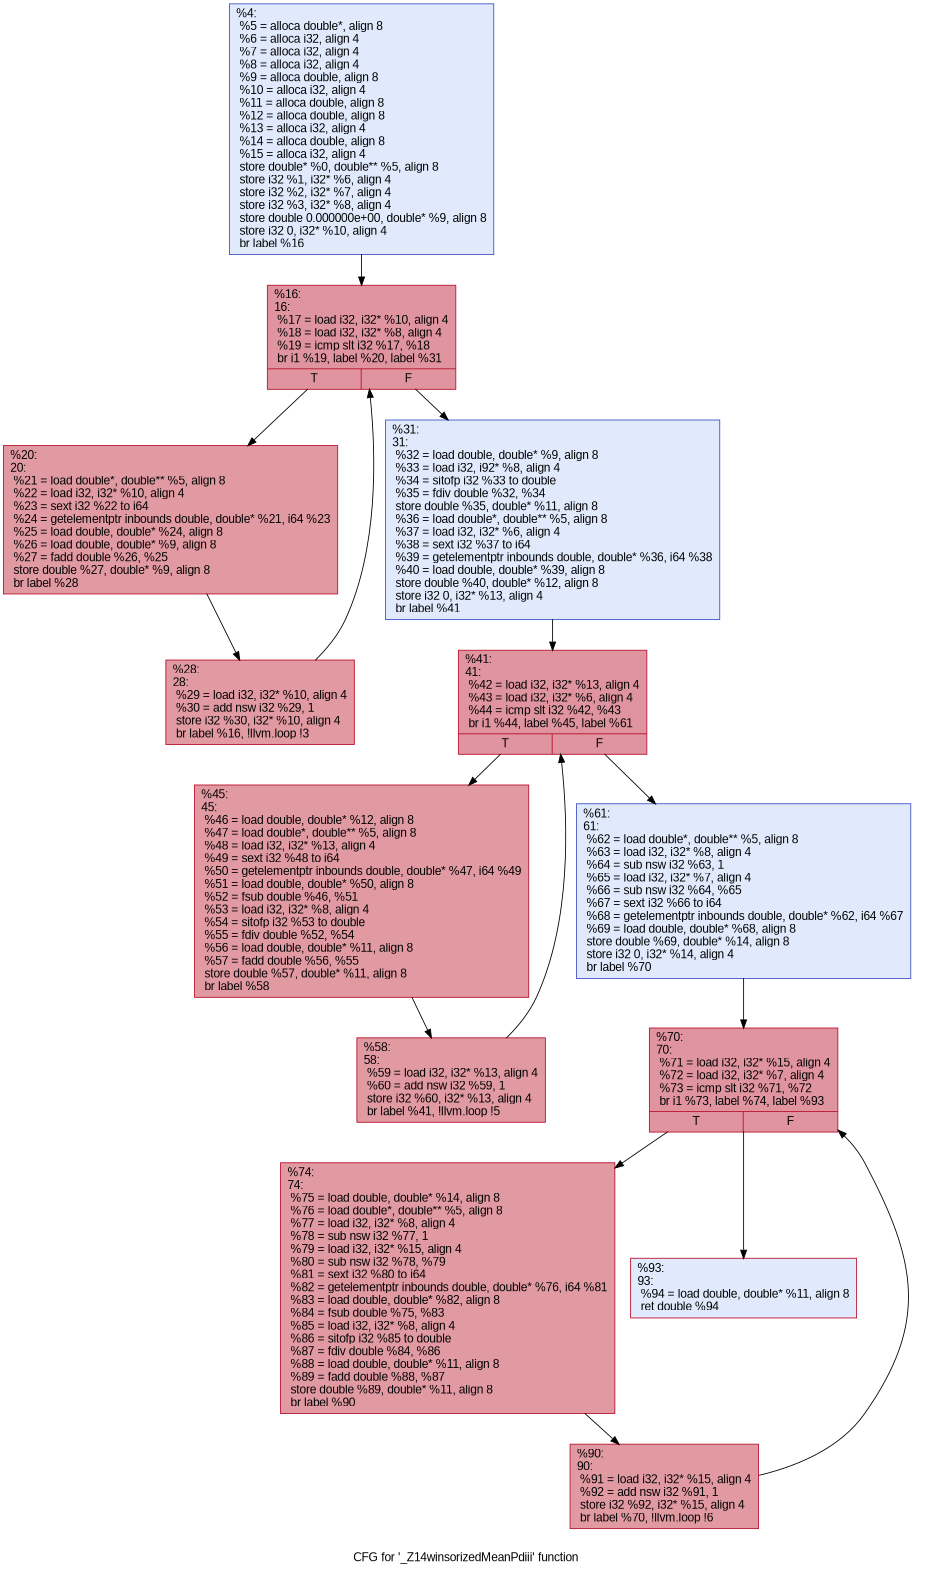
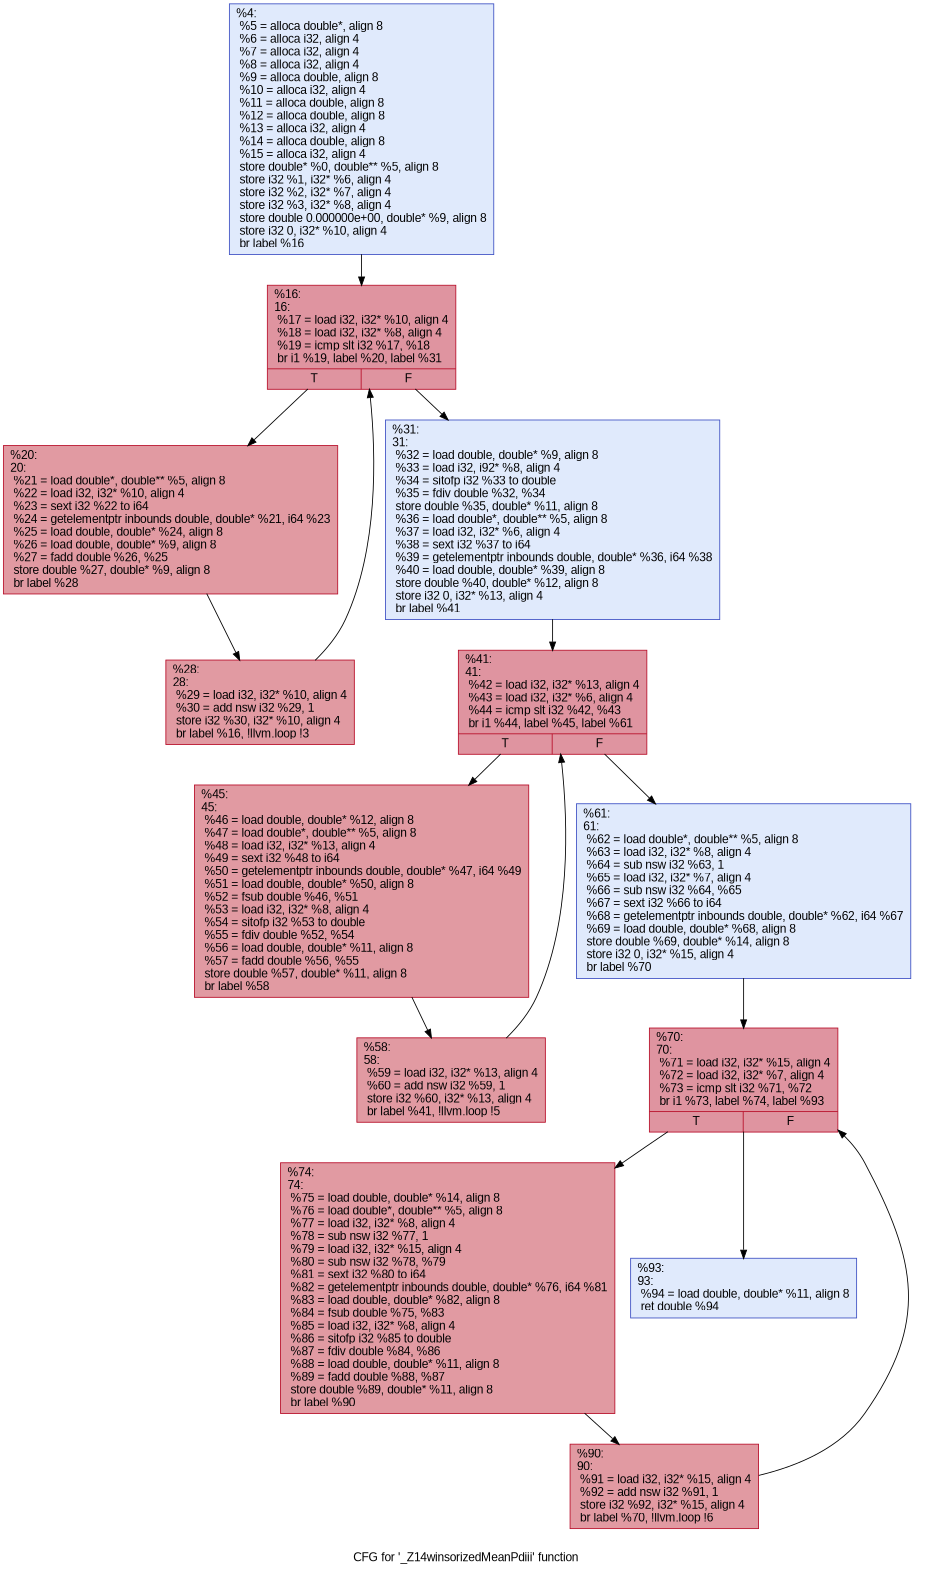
node "%61:": text "store i32 0, i32* %14, align 4" -> "store i32 0, i32* %15, align 4"
node "%93:": color #b70d28ff -> #3d50c3ff
